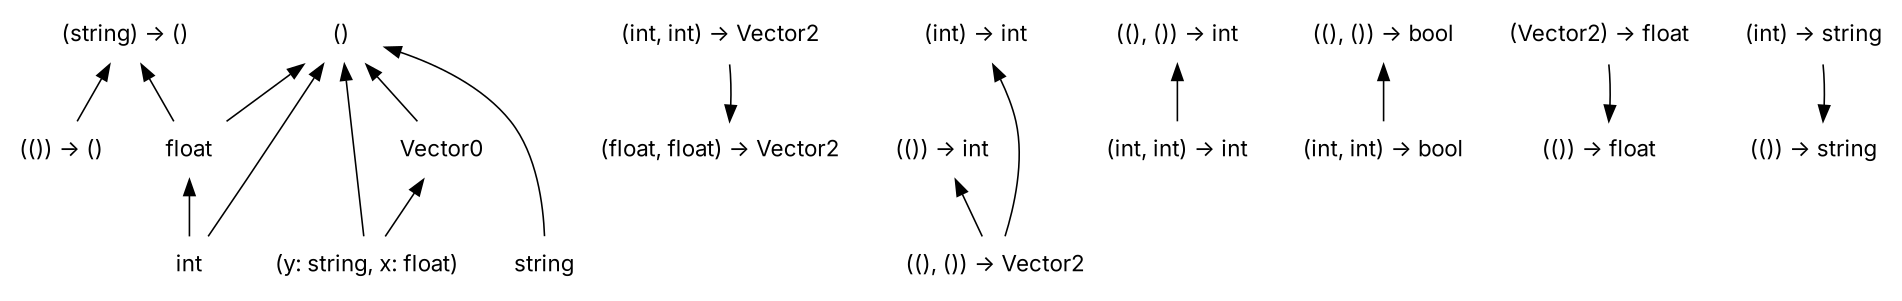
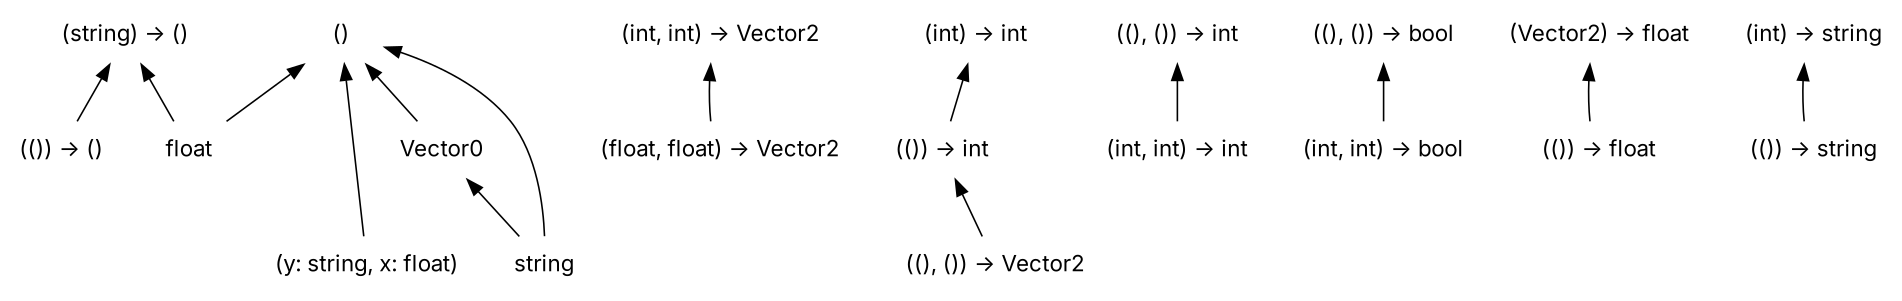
edge "(int, int) -> Vector2" -> "(float, float) -> Vector2": reversed
edge "(Vector2) -> float" -> "(()) -> float": reversed
edge "(int) -> string" -> "(()) -> string": reversed
edge "((), ()) -> Vector2" -> "(int) -> int": now "(()) -> int" -> "(int) -> int"
edge "(y: string, x: float)" -> "Vector0": now "string" -> "Vector0"
node "int": removed
